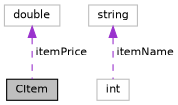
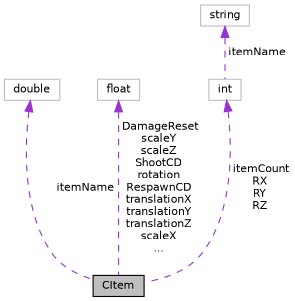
edge "CItem" -> "double": label " itemPrice" -> " itemName"
node "float": added
edge "CItem" -> "int": added, label "itemCount RX RY RZ"
